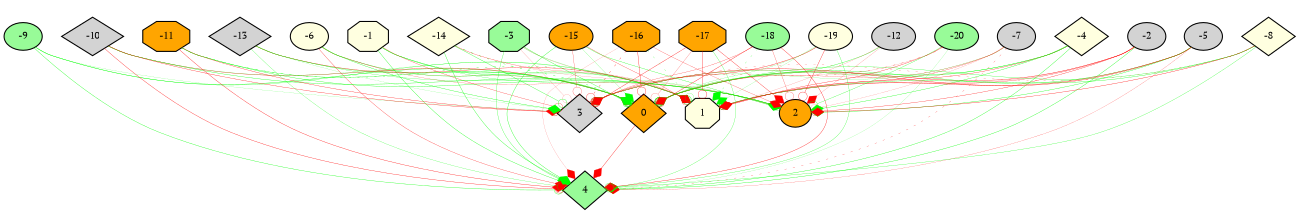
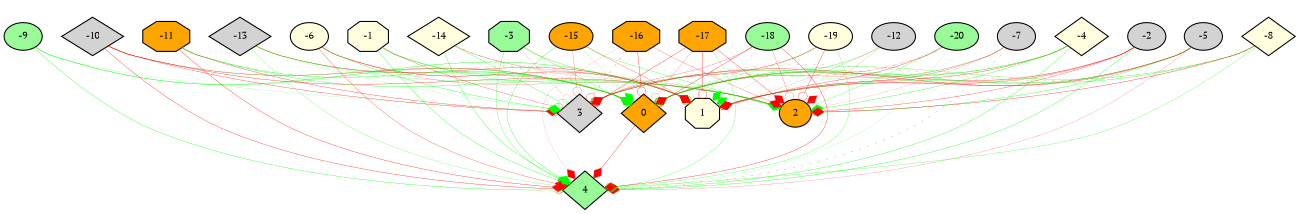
edge "-6" -> "1": color green -> red
edge "-10" -> "2": color green -> red
